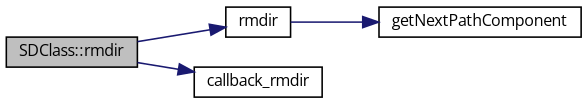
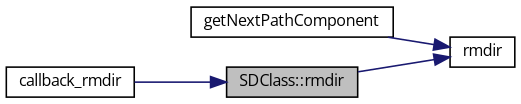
edge "rmdir" -> "getNextPathComponent": reversed
edge "SDClass::rmdir" -> "callback_rmdir": reversed
